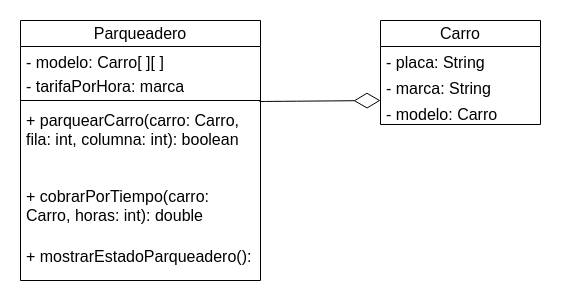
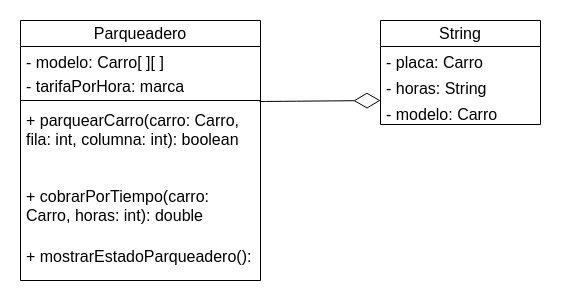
node "Carro": label "Carro" -> "String"
node "- placa: String": label "- placa: String" -> "- placa: Carro"
node "- marca: String": label "- marca: String" -> "- horas: String"
